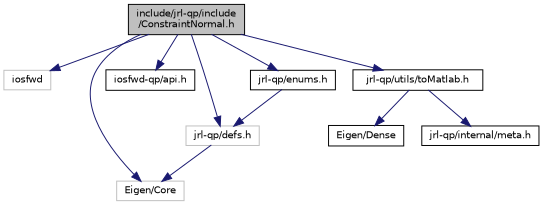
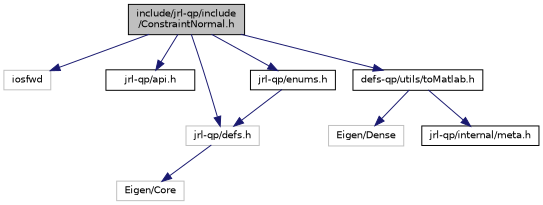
node "iosfwd-qp/api.h": label "iosfwd-qp/api.h" -> "jrl-qp/api.h"
node "jrl-qp/utils/toMatlab.h": label "jrl-qp/utils/toMatlab.h" -> "defs-qp/utils/toMatlab.h"
edge "include/jrl-qp/include /ConstraintNormal.h" -> "Eigen/Core": removed
node "Eigen/Dense": color black -> grey75
